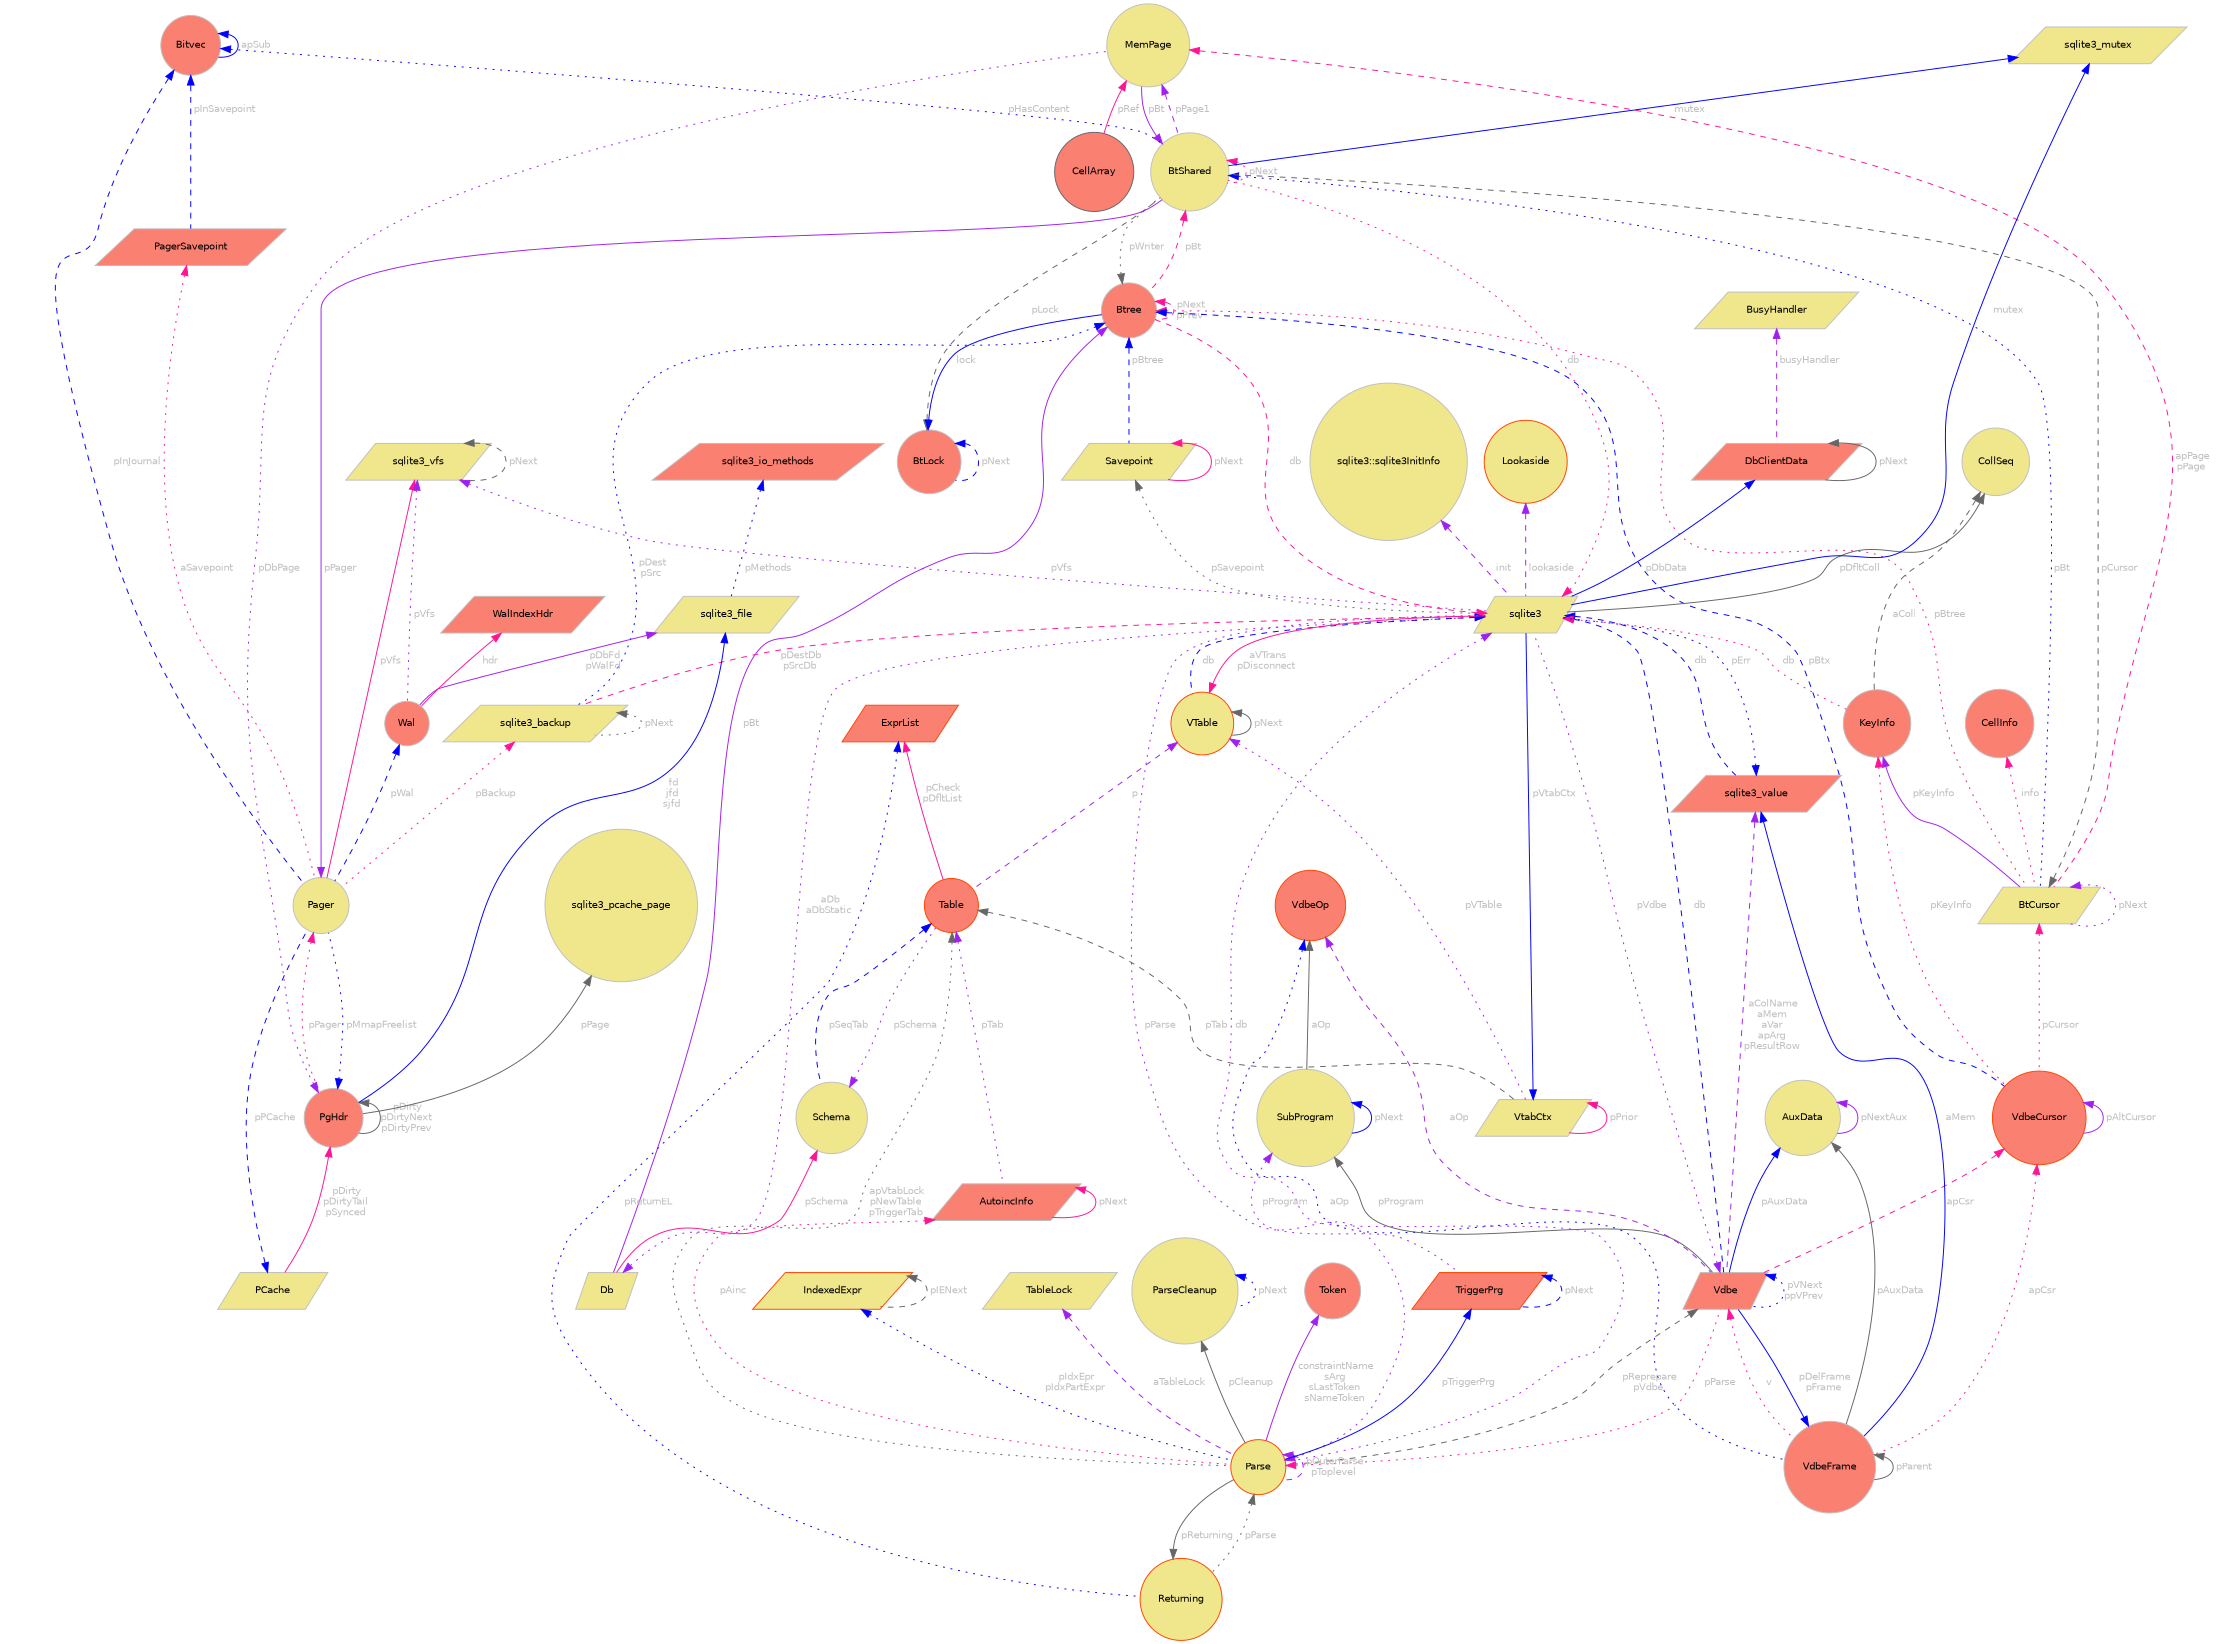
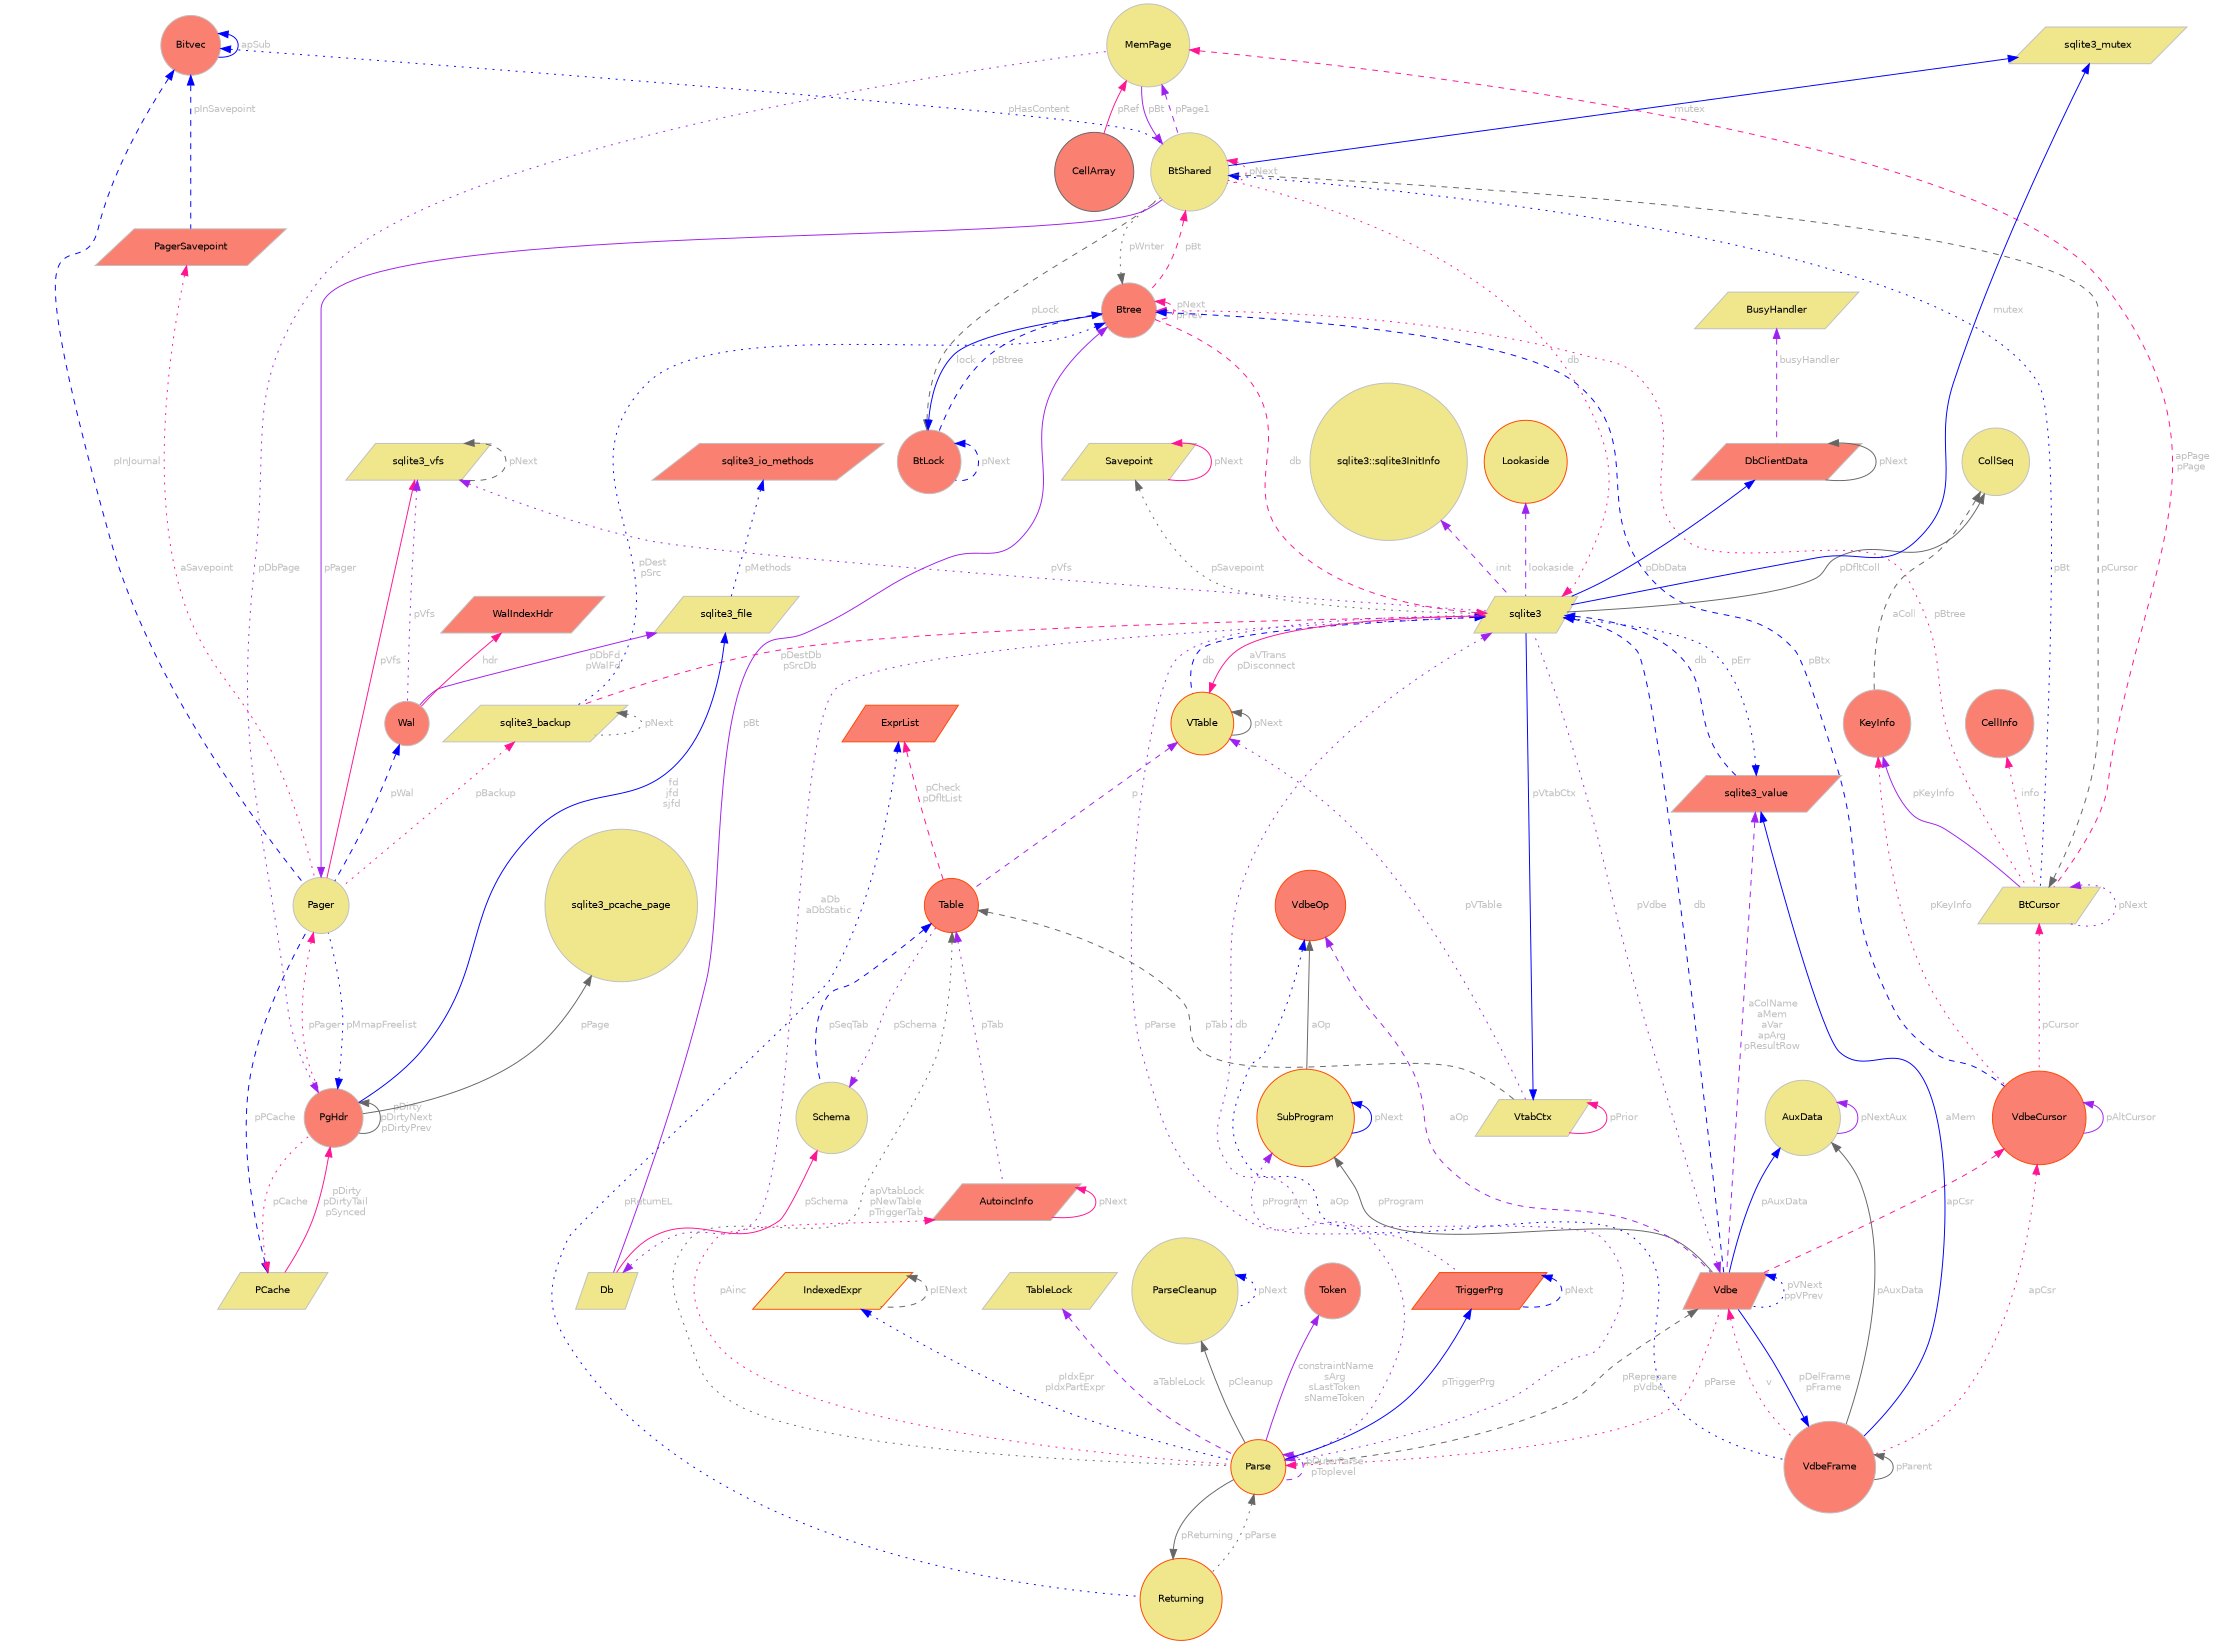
edge "Savepoint" -> "Btree": now "BtLock" -> "Btree"
edge "KeyInfo" -> "sqlite3": removed, label "db"
edge "Table" -> "ExprList": style solid -> dashed
node "SubProgram": color grey75 -> orangered
edge "PgHdr" -> "PCache": added, label "pCache"
